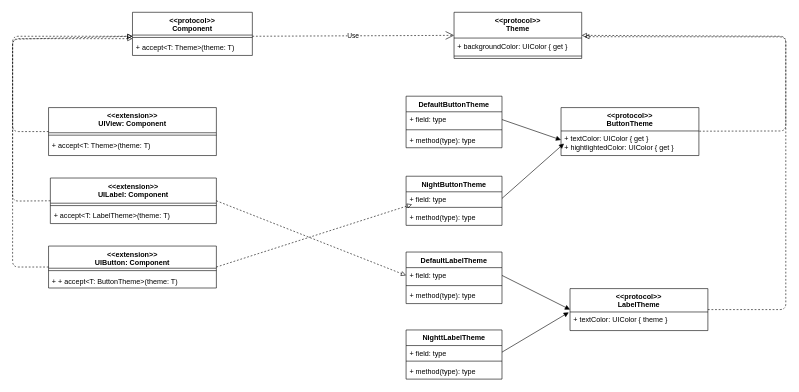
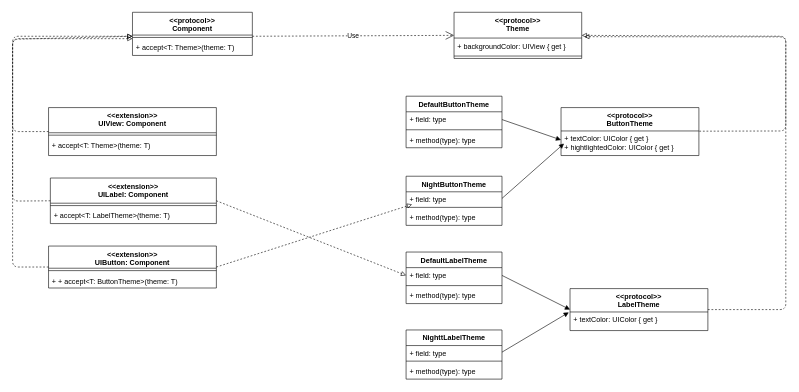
node "+ backgroundColor: UIColor { get }": label "+ backgroundColor: UIColor { get }" -> "+ backgroundColor: UIView { get }"
node "+ textColor: UIColor { theme }": label "+ textColor: UIColor { theme }" -> "+ textColor: UIColor { get }"
